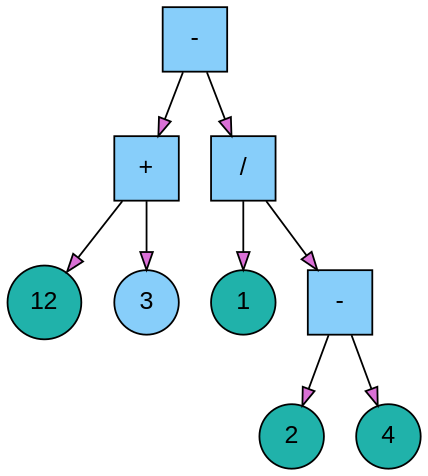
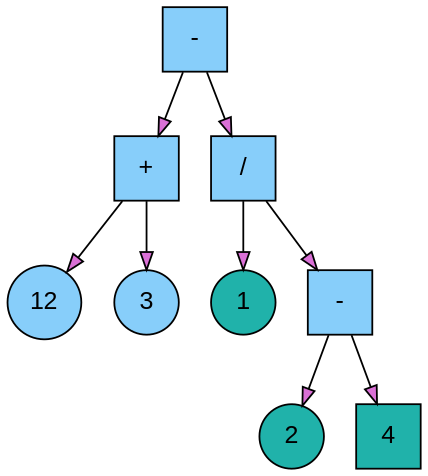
node "12": fillcolor lightseagreen -> lightskyblue
node "4": shape circle -> square
